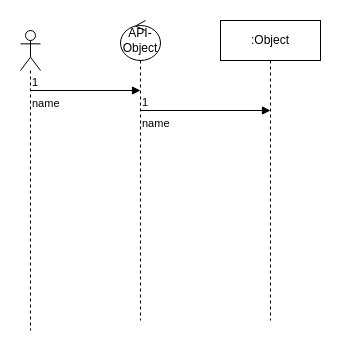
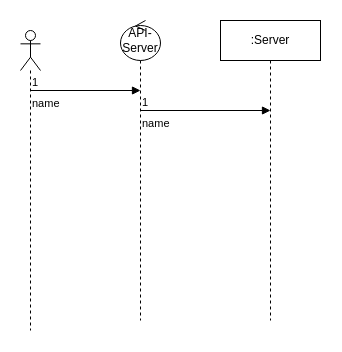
node "API-Object": label "API-Object" -> "API-Server"
node ":Object": label ":Object" -> ":Server"
